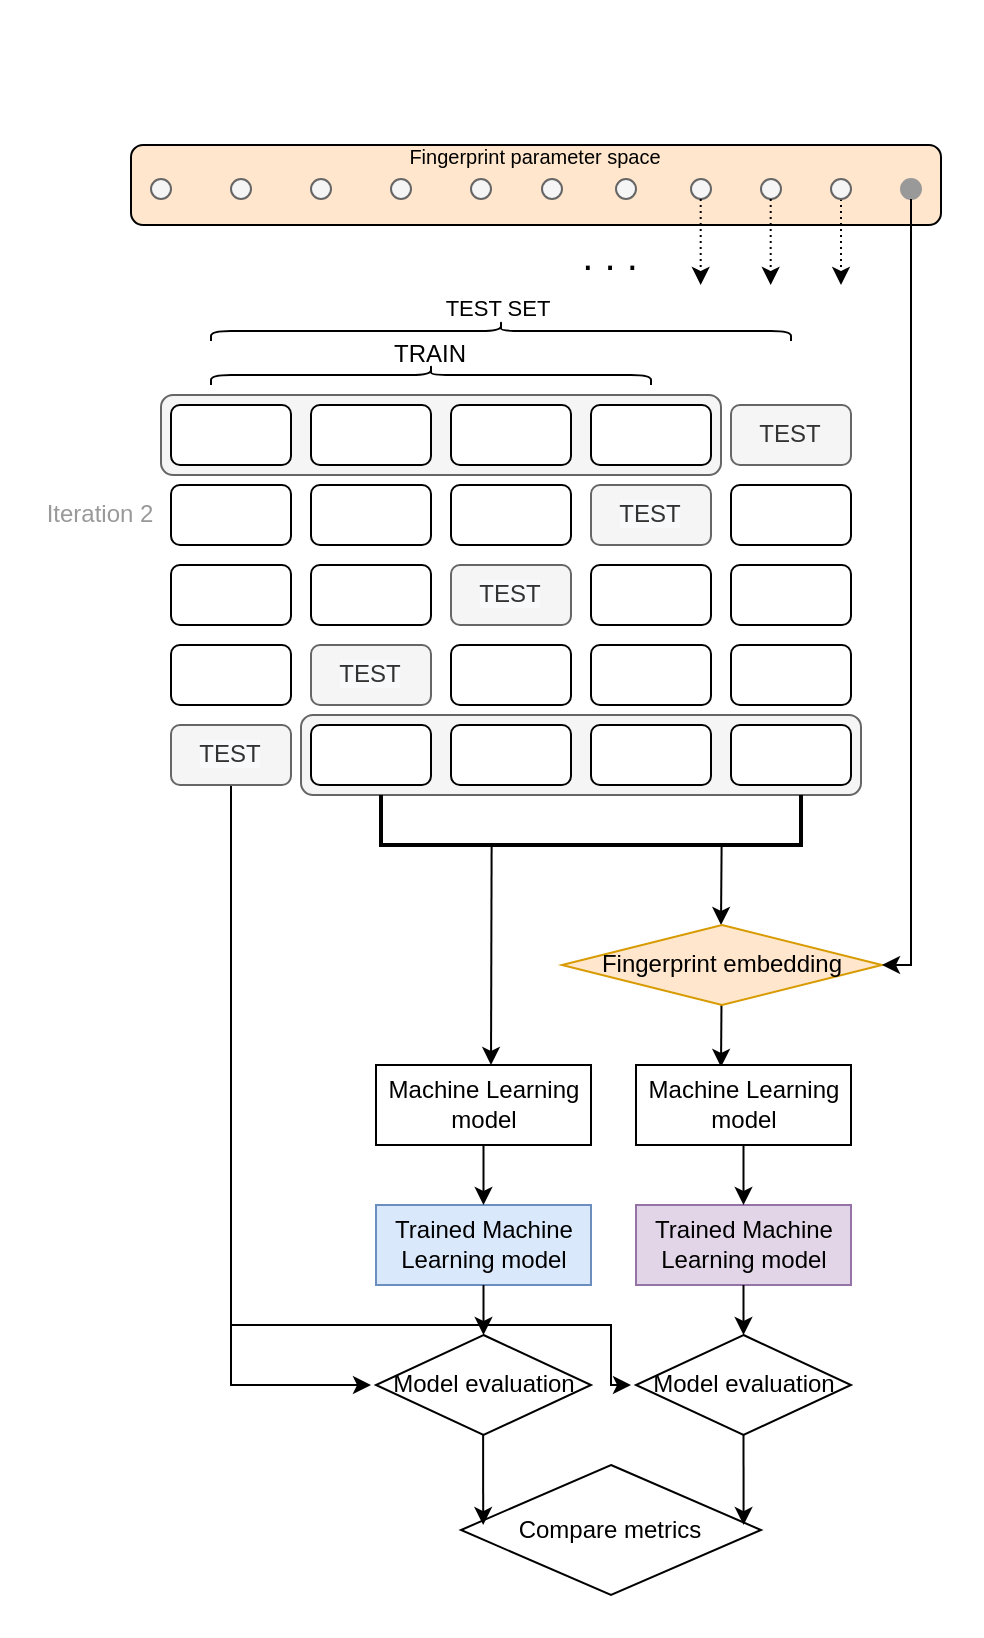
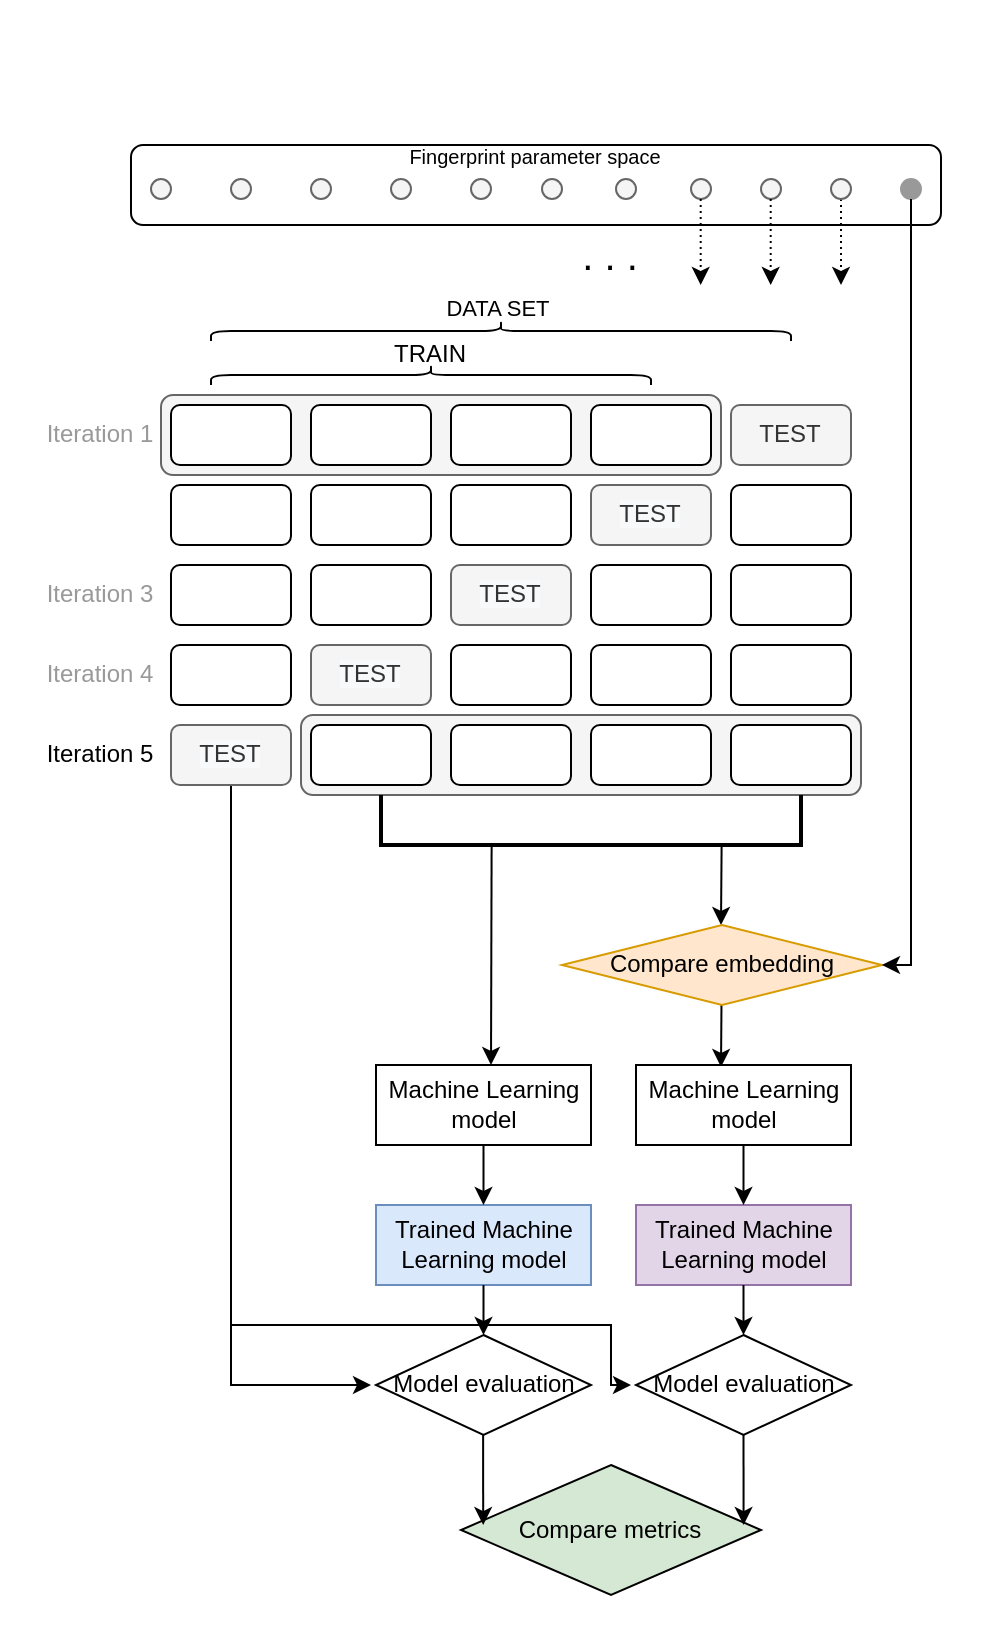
node "Fingerprint parameter space": fillcolor #ffe6cc -> #ffffff
node "TEST SET": label "TEST SET" -> "DATA SET"
node "Iteration 1": added
node "Iteration 2": removed
node "Iteration 3": added
node "Iteration 4": added
node "Iteration 5": added
node "Fingerprint embedding": label "Fingerprint embedding" -> "Compare embedding"
node "Compare metrics": fillcolor #ffffff -> #d5e8d4
